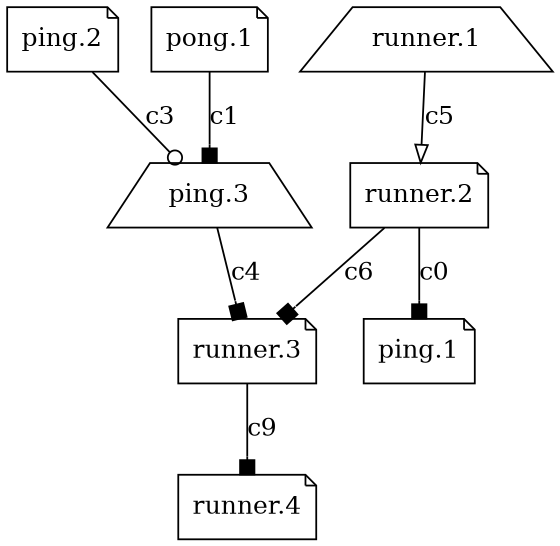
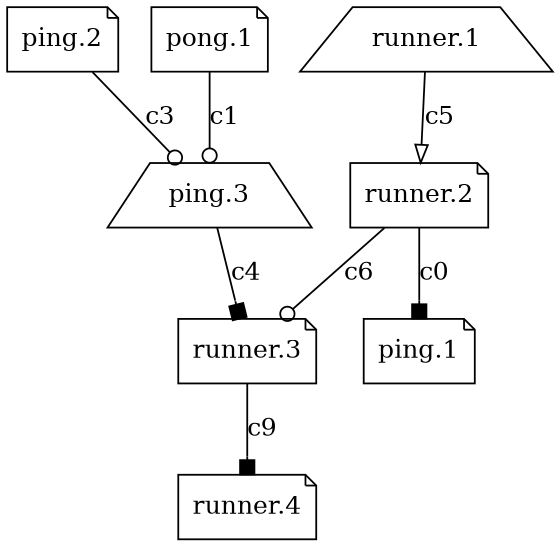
edge "pong.1" -> "ping.3": arrowhead box -> odot
edge "runner.2" -> "runner.3": arrowhead box -> odot
